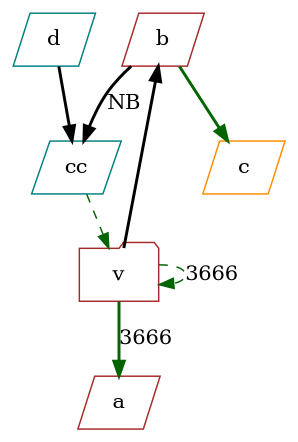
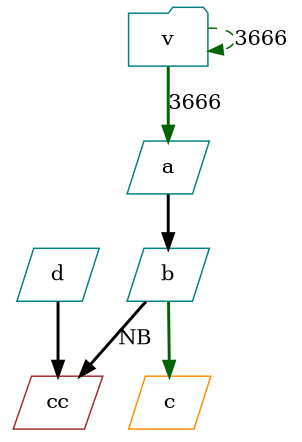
node "b": color brown -> teal
edge "v" -> "b": now "a" -> "b"
node "cc": color teal -> brown
edge "cc" -> "v": removed
node "v": color brown -> teal
node "a": color brown -> teal
